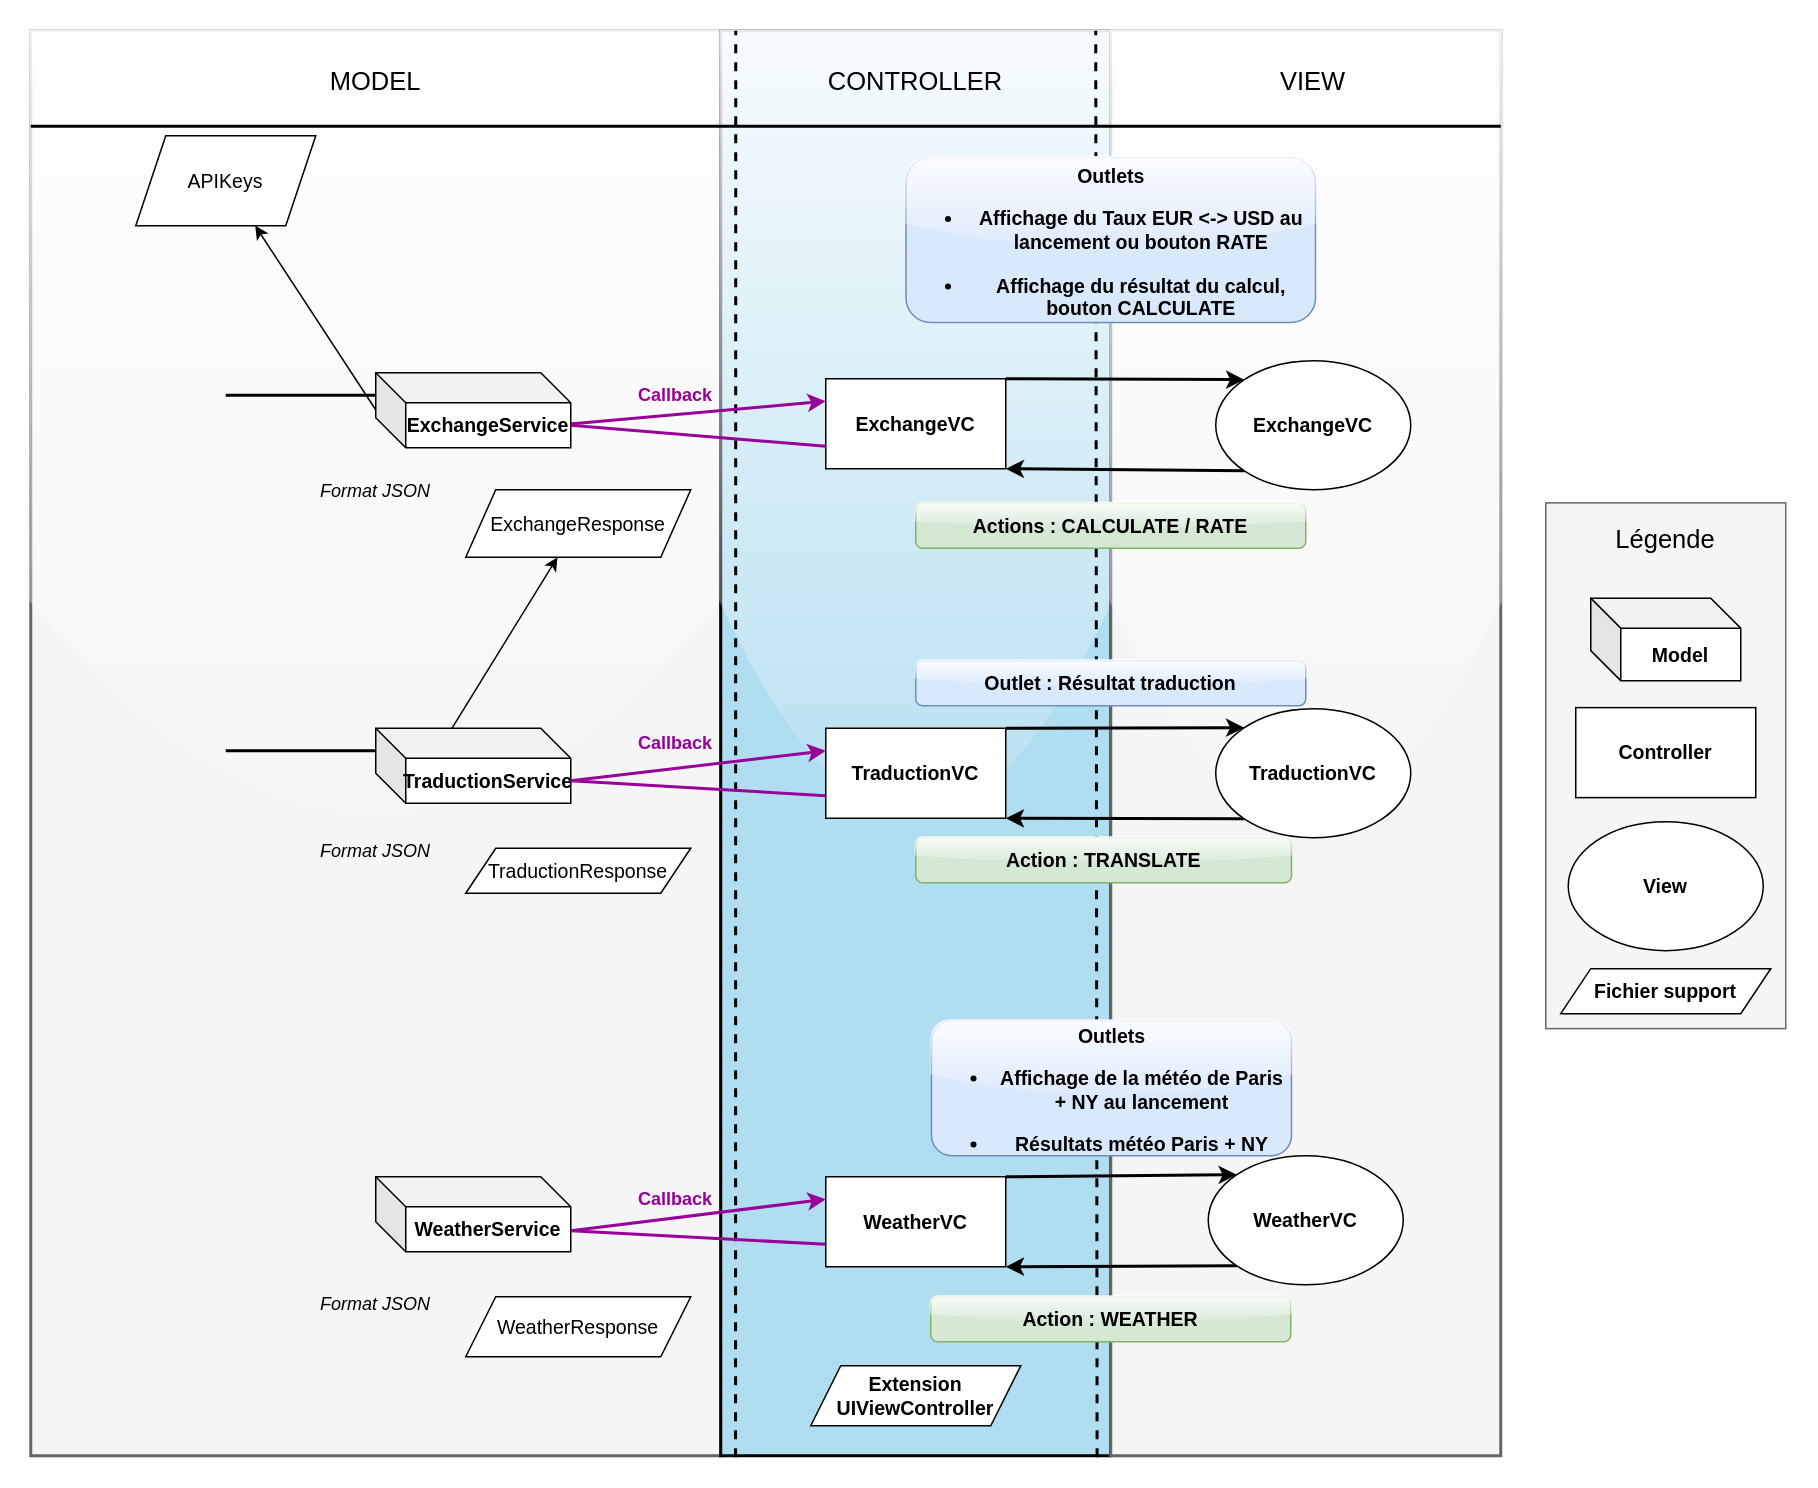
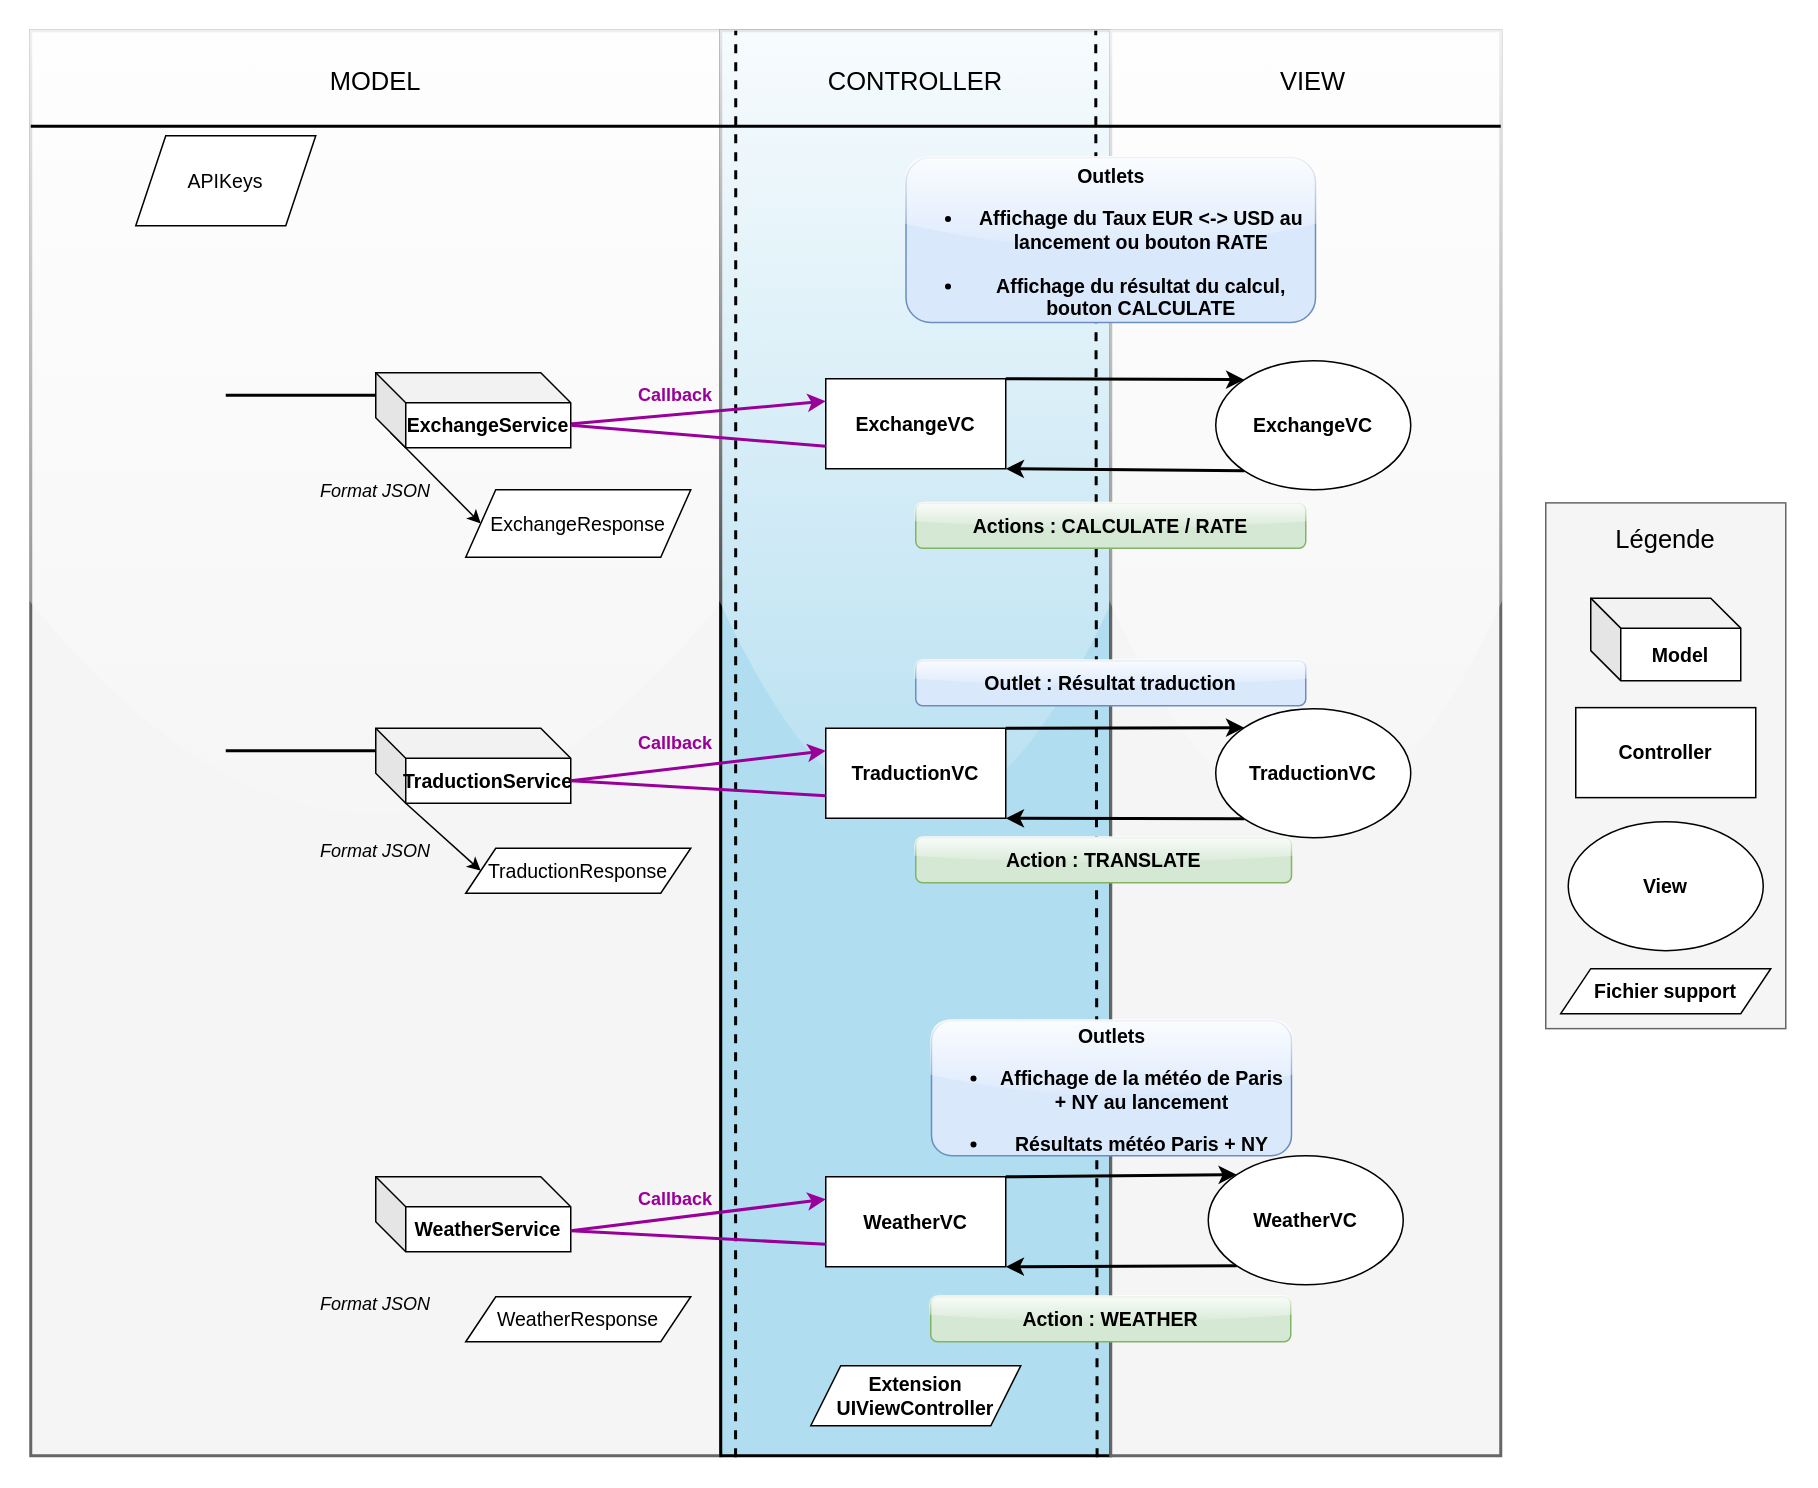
edge "ExchangeService" -> "APIKeys": now "ExchangeService" -> "ExchangeResponse"
edge "TraductionService" -> "ExchangeResponse": now "TraductionService" -> "TraductionResponse"
node "WeatherResponse": size 225x60 -> 225x45
